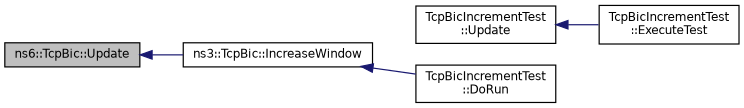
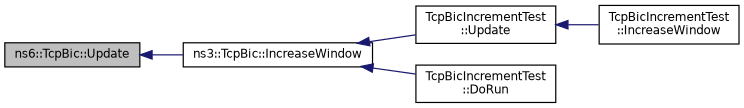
node "TcpBicIncrementTest ::ExecuteTest": label "TcpBicIncrementTest ::ExecuteTest" -> "TcpBicIncrementTest ::IncreaseWindow"
edge "TcpBicIncrementTest ::Update" -> "ns3::TcpBic::IncreaseWindow": added
